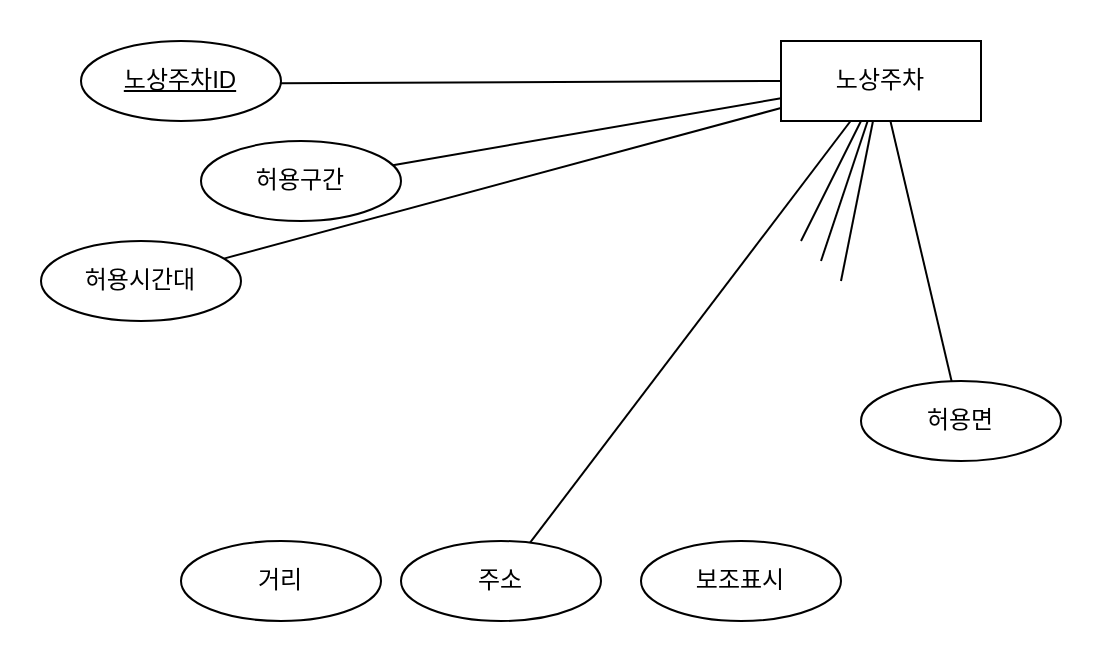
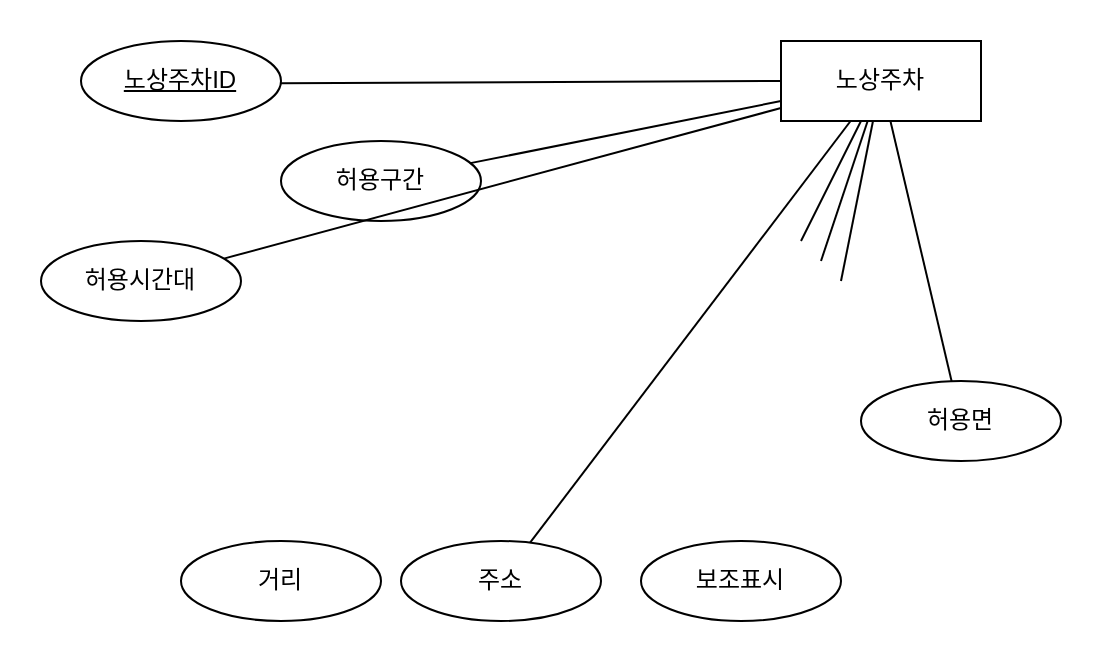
node "허용구간": moved (301, 181) -> (381, 181)
